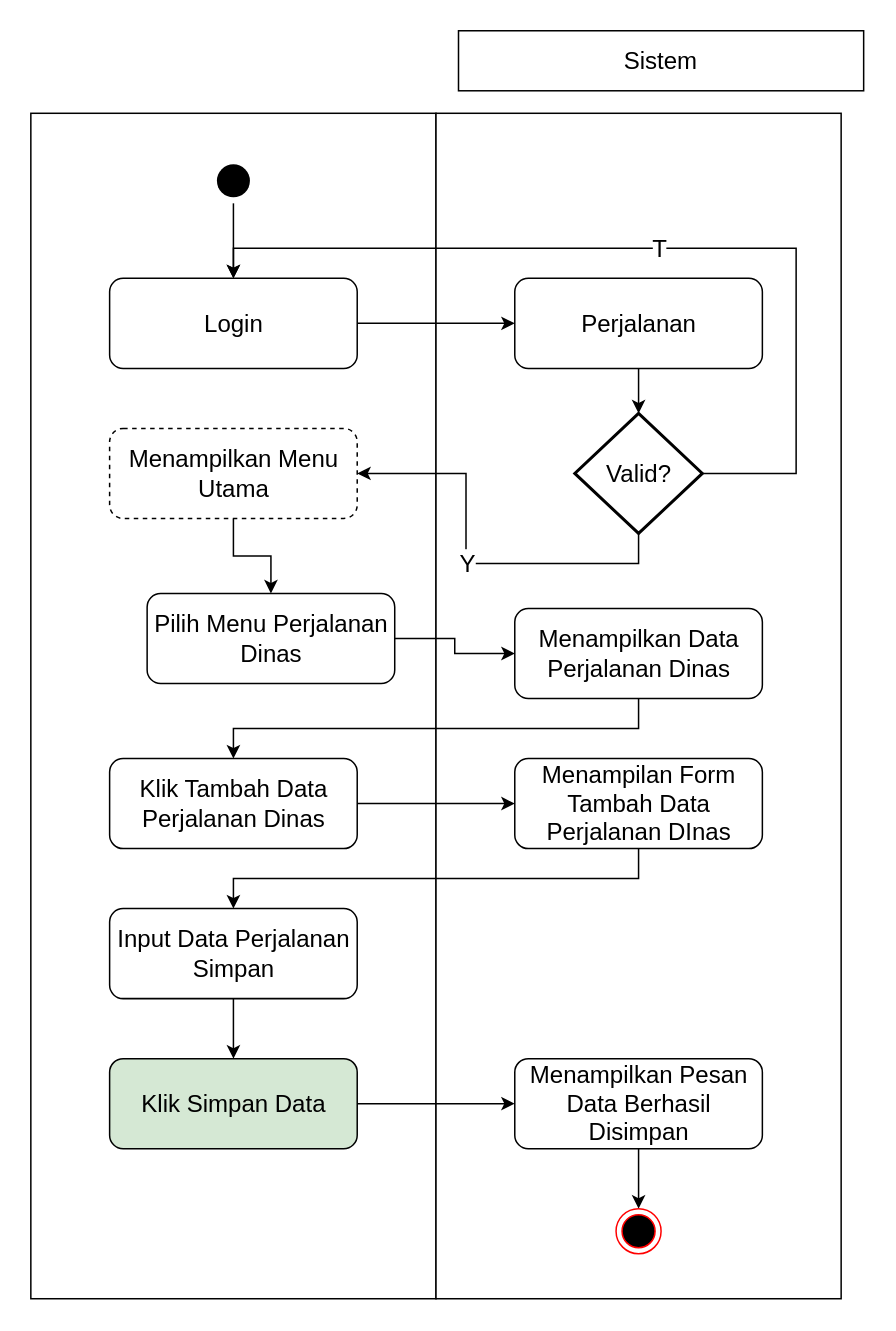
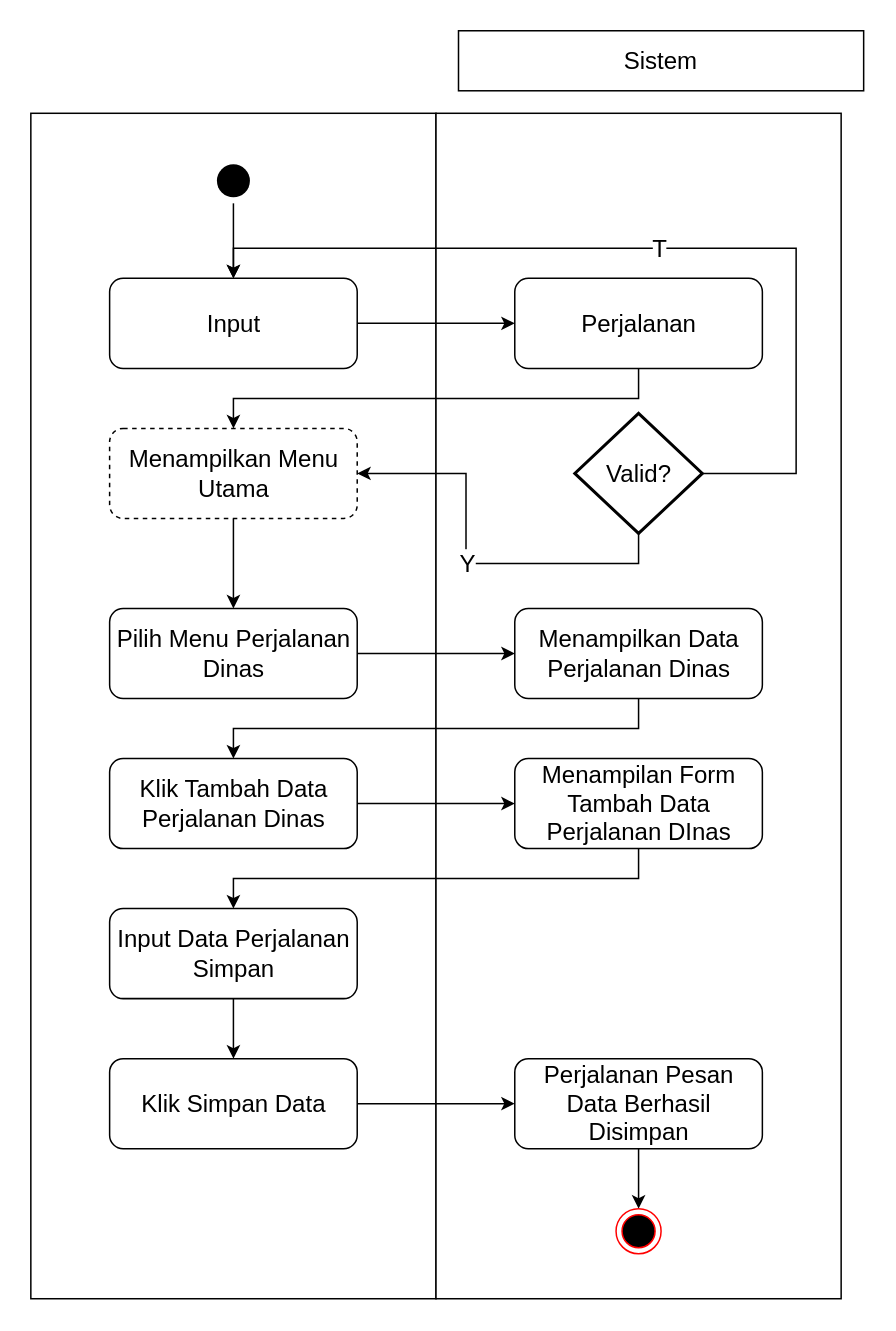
node "Login": label "Login" -> "Input"
edge "Perjalanan" -> "Valid?": now "Perjalanan" -> "Menampilkan Menu Utama"
node "Pilih Menu Perjalanan Dinas": moved (271, 638) -> (233, 653)
node "Klik Simpan Data": fillcolor #d5e8d4 -> #ffffff
node "Menampilkan Pesan Data Berhasil Disimpan": label "Menampilkan Pesan Data Berhasil Disimpan" -> "Perjalanan Pesan Data Berhasil Disimpan"
